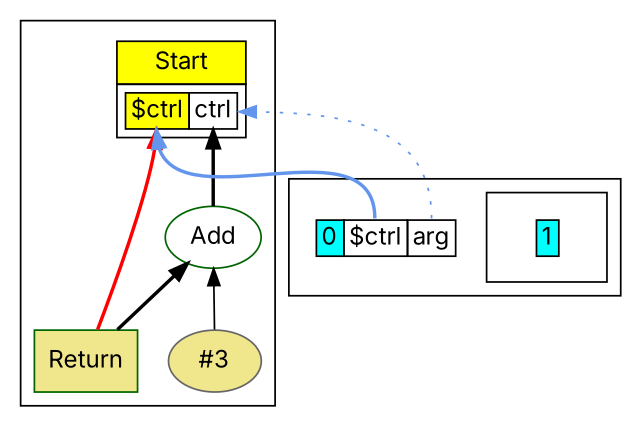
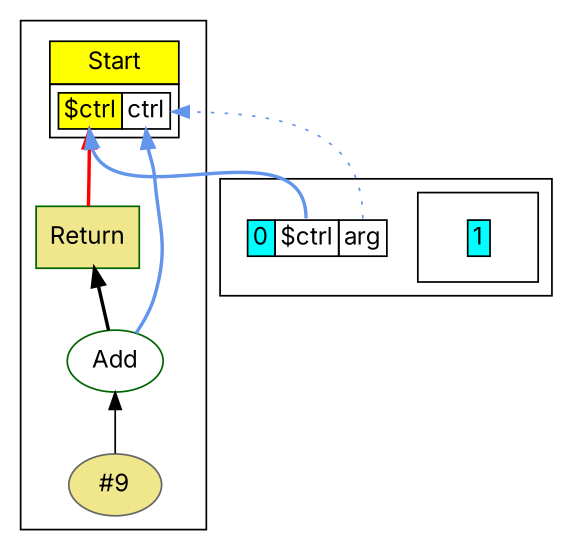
edge "Add" -> "Start": color black -> cornflowerblue
edge "Return" -> "Add": reversed
node "#3": label "#3" -> "#9"
